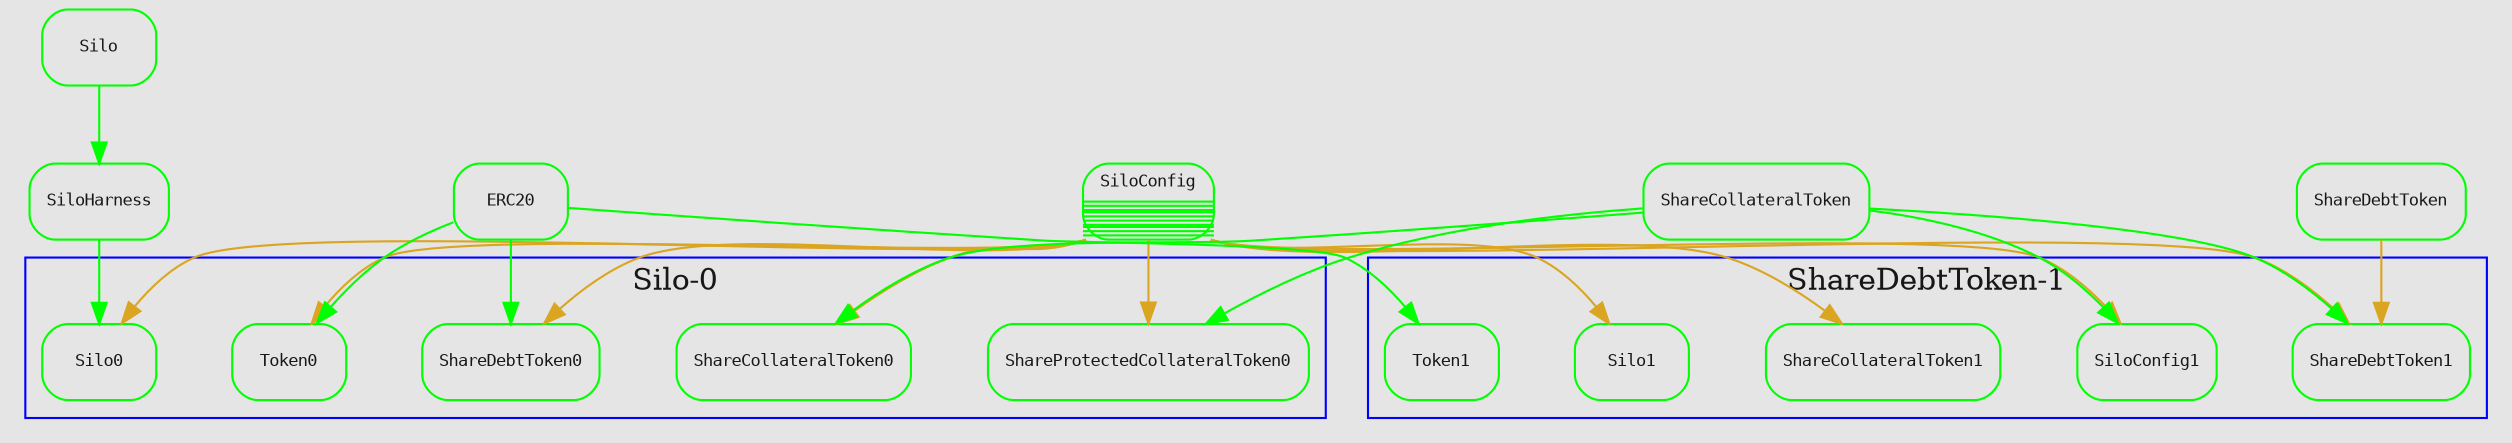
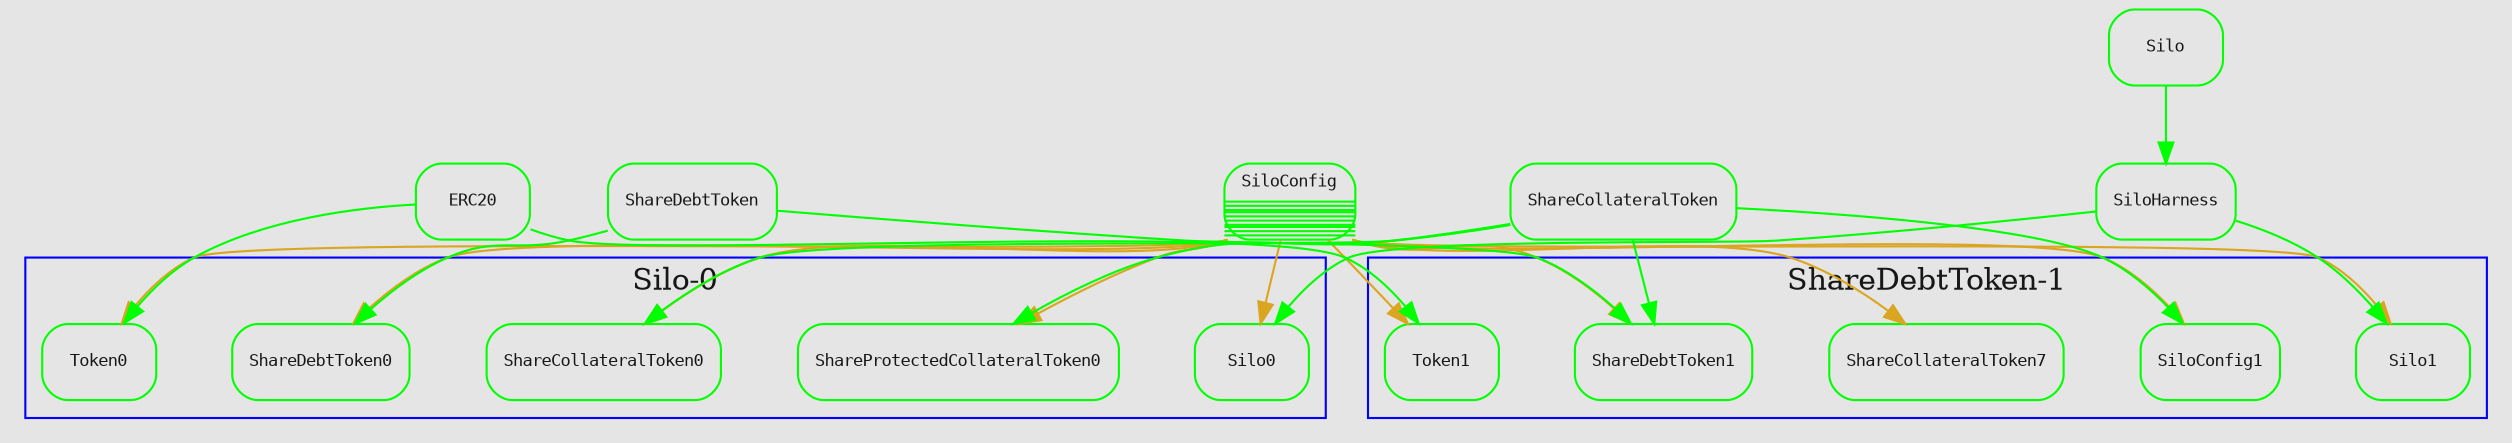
edge "SiloHarness" -> "Silo1": added
edge "ERC20" -> "ShareDebtToken0": now "ShareDebtToken" -> "ShareDebtToken0"
edge "ShareDebtToken" -> "ShareDebtToken1": color goldenrod -> green
edge "SiloConfig" -> "Token1": added
node "ShareCollateralToken1": label "ShareCollateralToken1" -> "ShareCollateralToken7"
